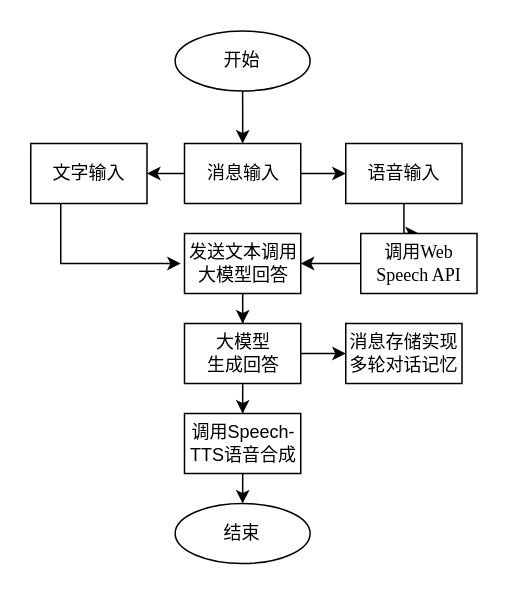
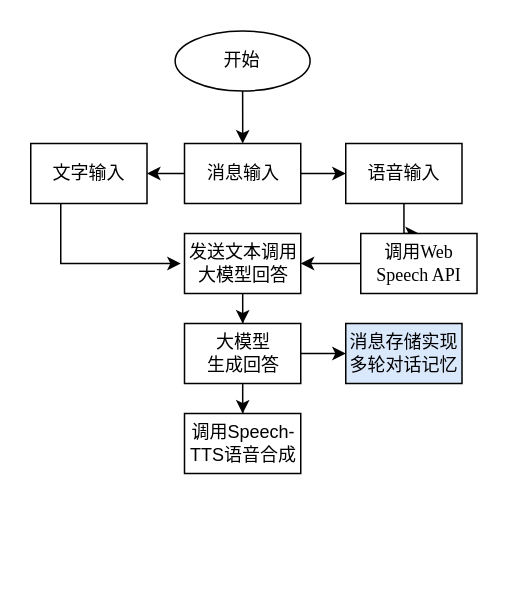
node "消息存储实现多轮对话记忆": fillcolor #ffffff -> #dae8fc
edge "调用Speech-TTS语音合成" -> "结束": removed
node "结束": removed
